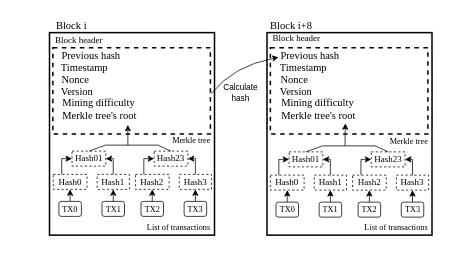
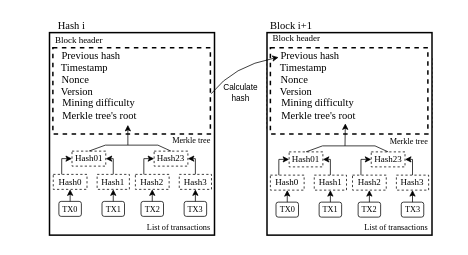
node "Block i": label "Block i" -> "Hash i"
node "Block i+8": label "Block i+8" -> "Block i+1"
